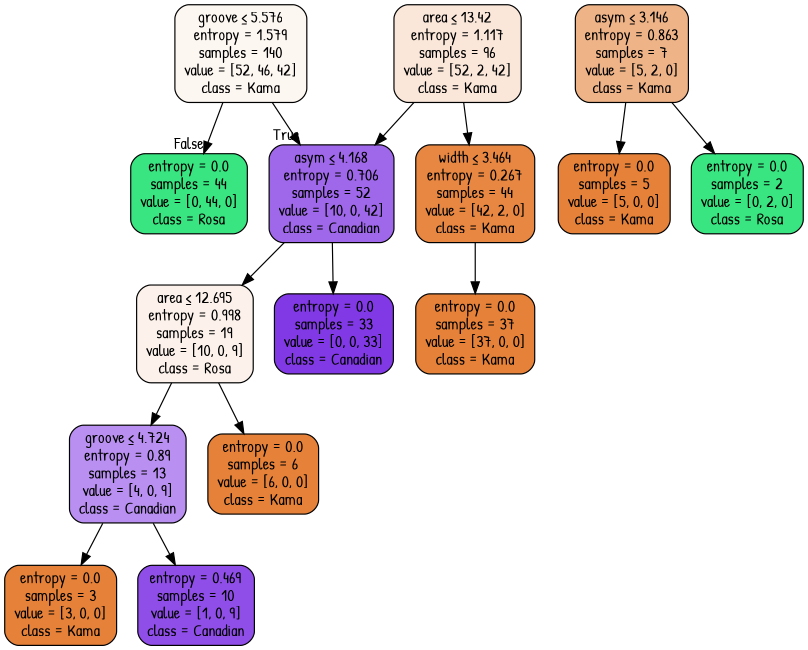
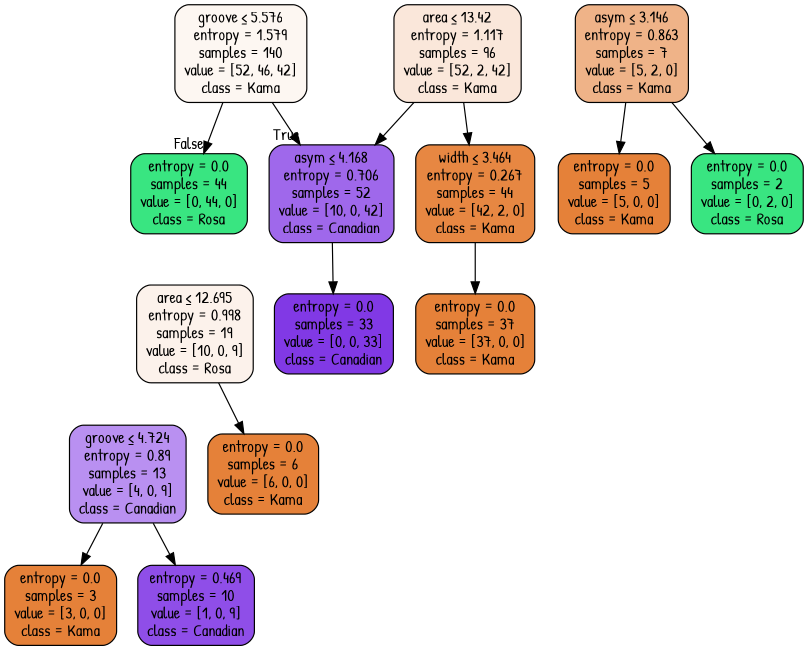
edge "asym ≤ 4.168" -> "area ≤ 12.695": removed
edge "area ≤ 12.695" -> "groove ≤ 4.724": removed
